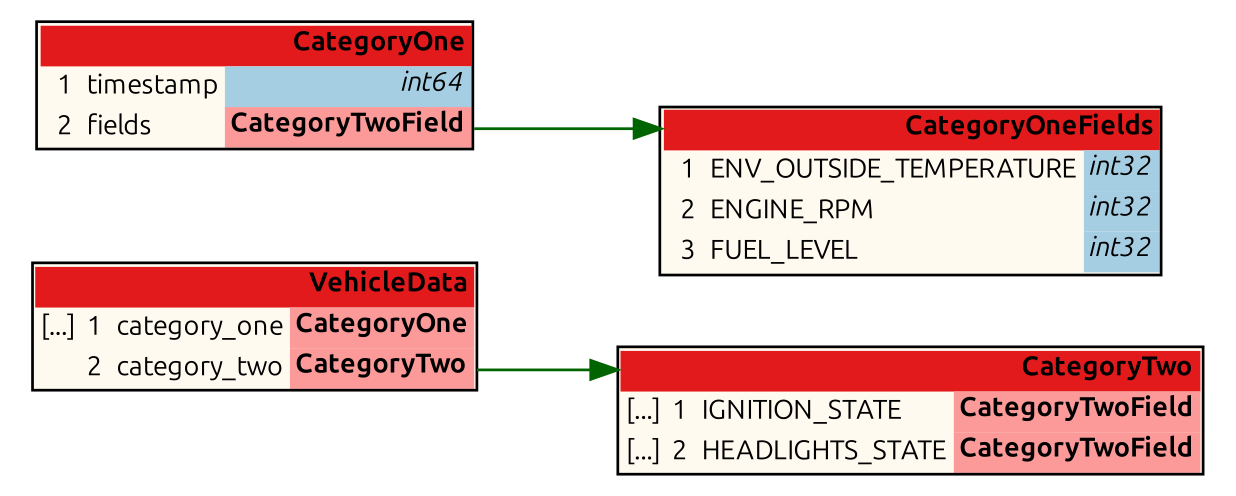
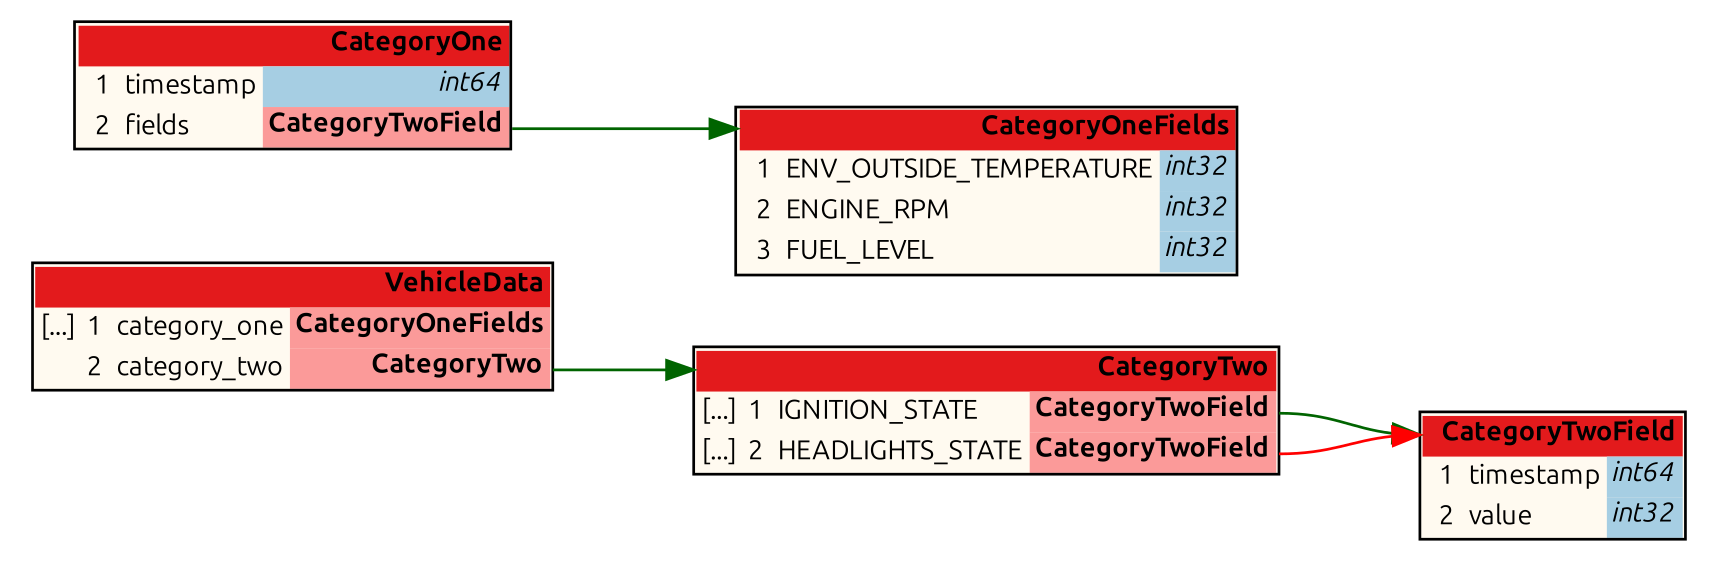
node "VehicleData": text "CategoryOne" -> "CategoryOneFields"
node "CategoryTwoField": added
